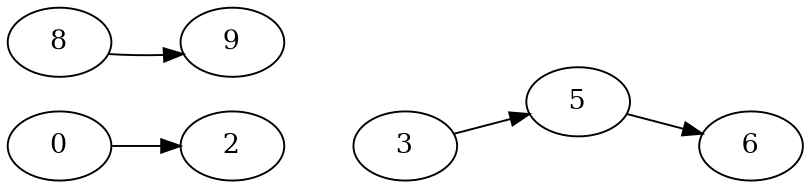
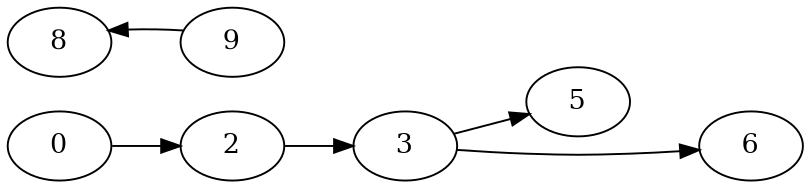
edge "8" -> "9": reversed
edge "5" -> "6": now "3" -> "6"
edge "2" -> "3": added
